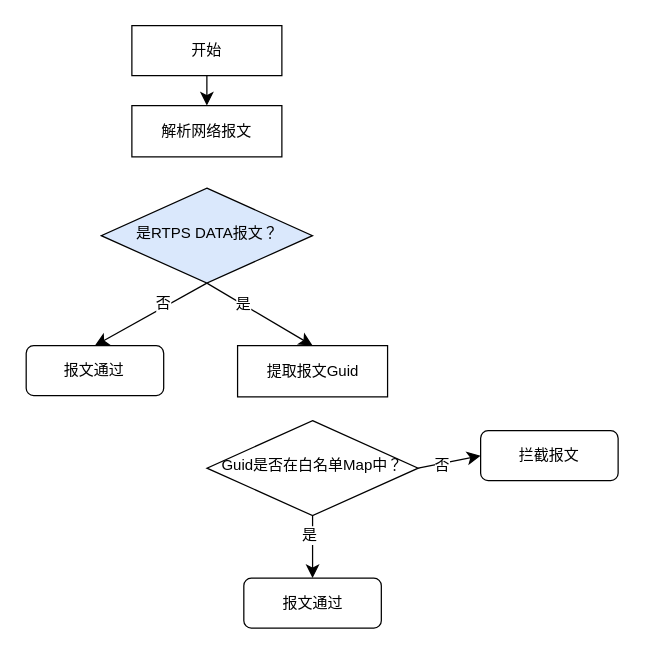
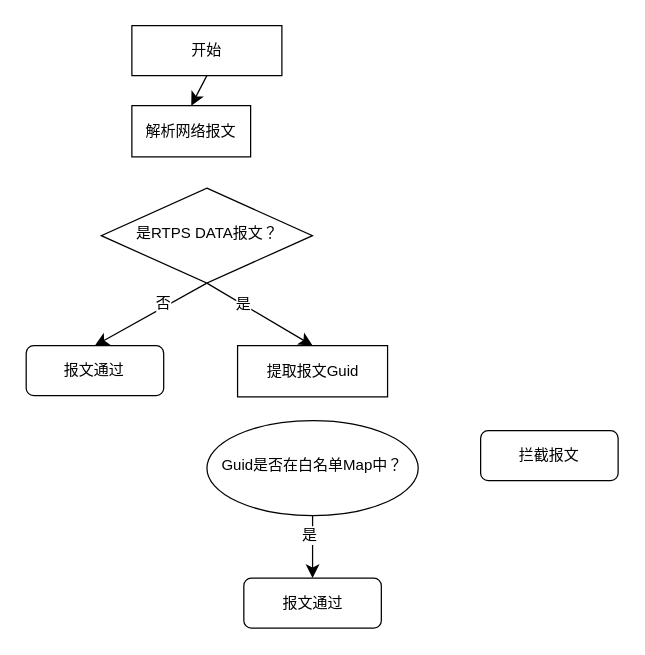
node "解析网络报文": size 150x51 -> 119x51
node "是RTPS DATA报文？": fillcolor #dae8fc -> #ffffff
edge "Guid是否在白名单Map中？" -> "拦截报文": removed, label "否"
node "Guid是否在白名单Map中？": shape diamond -> ellipse
